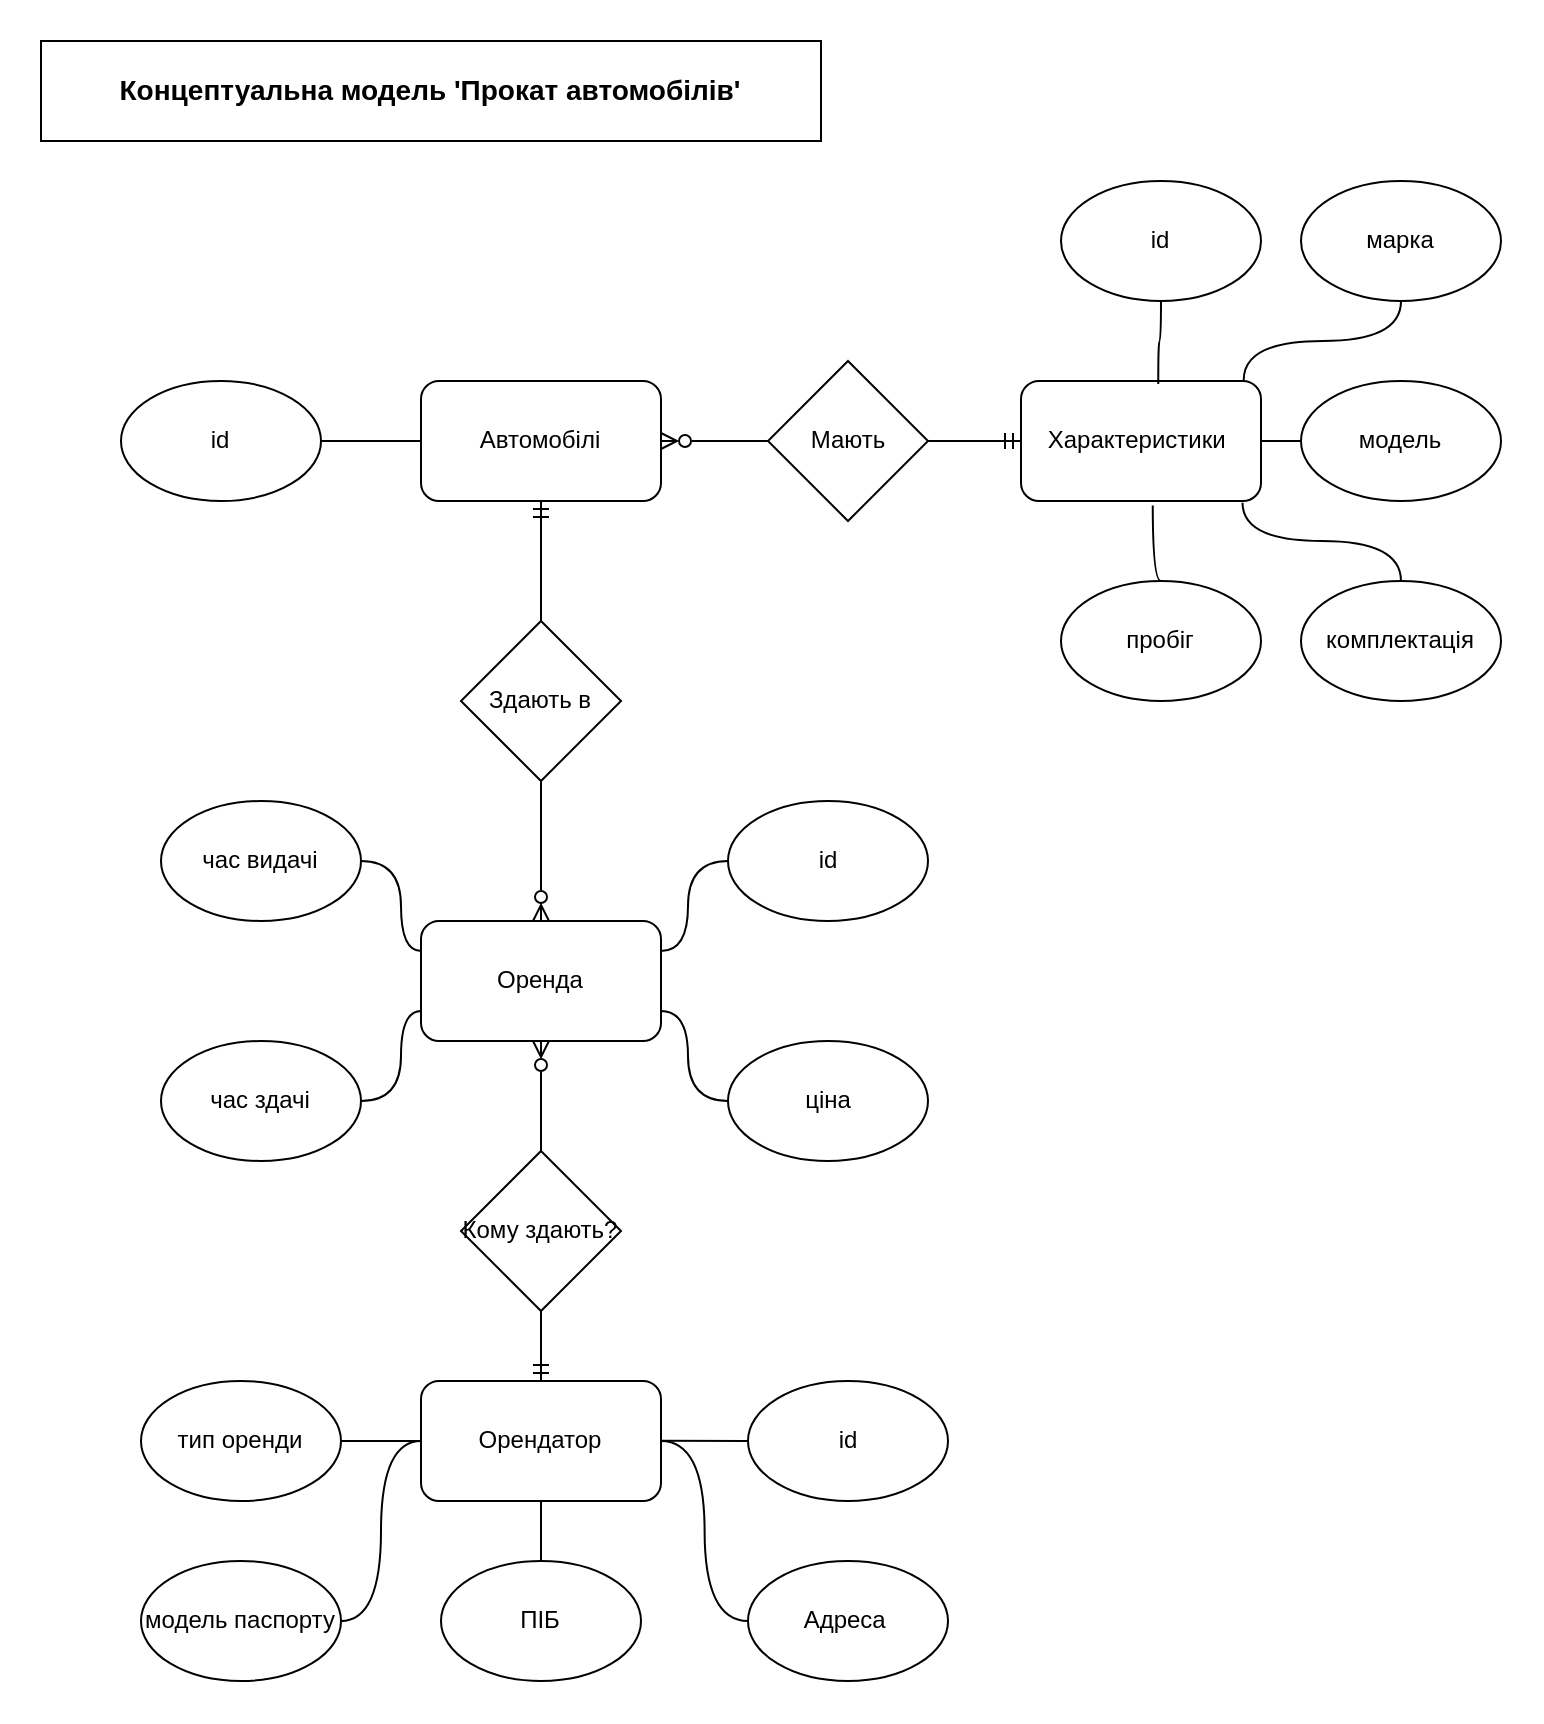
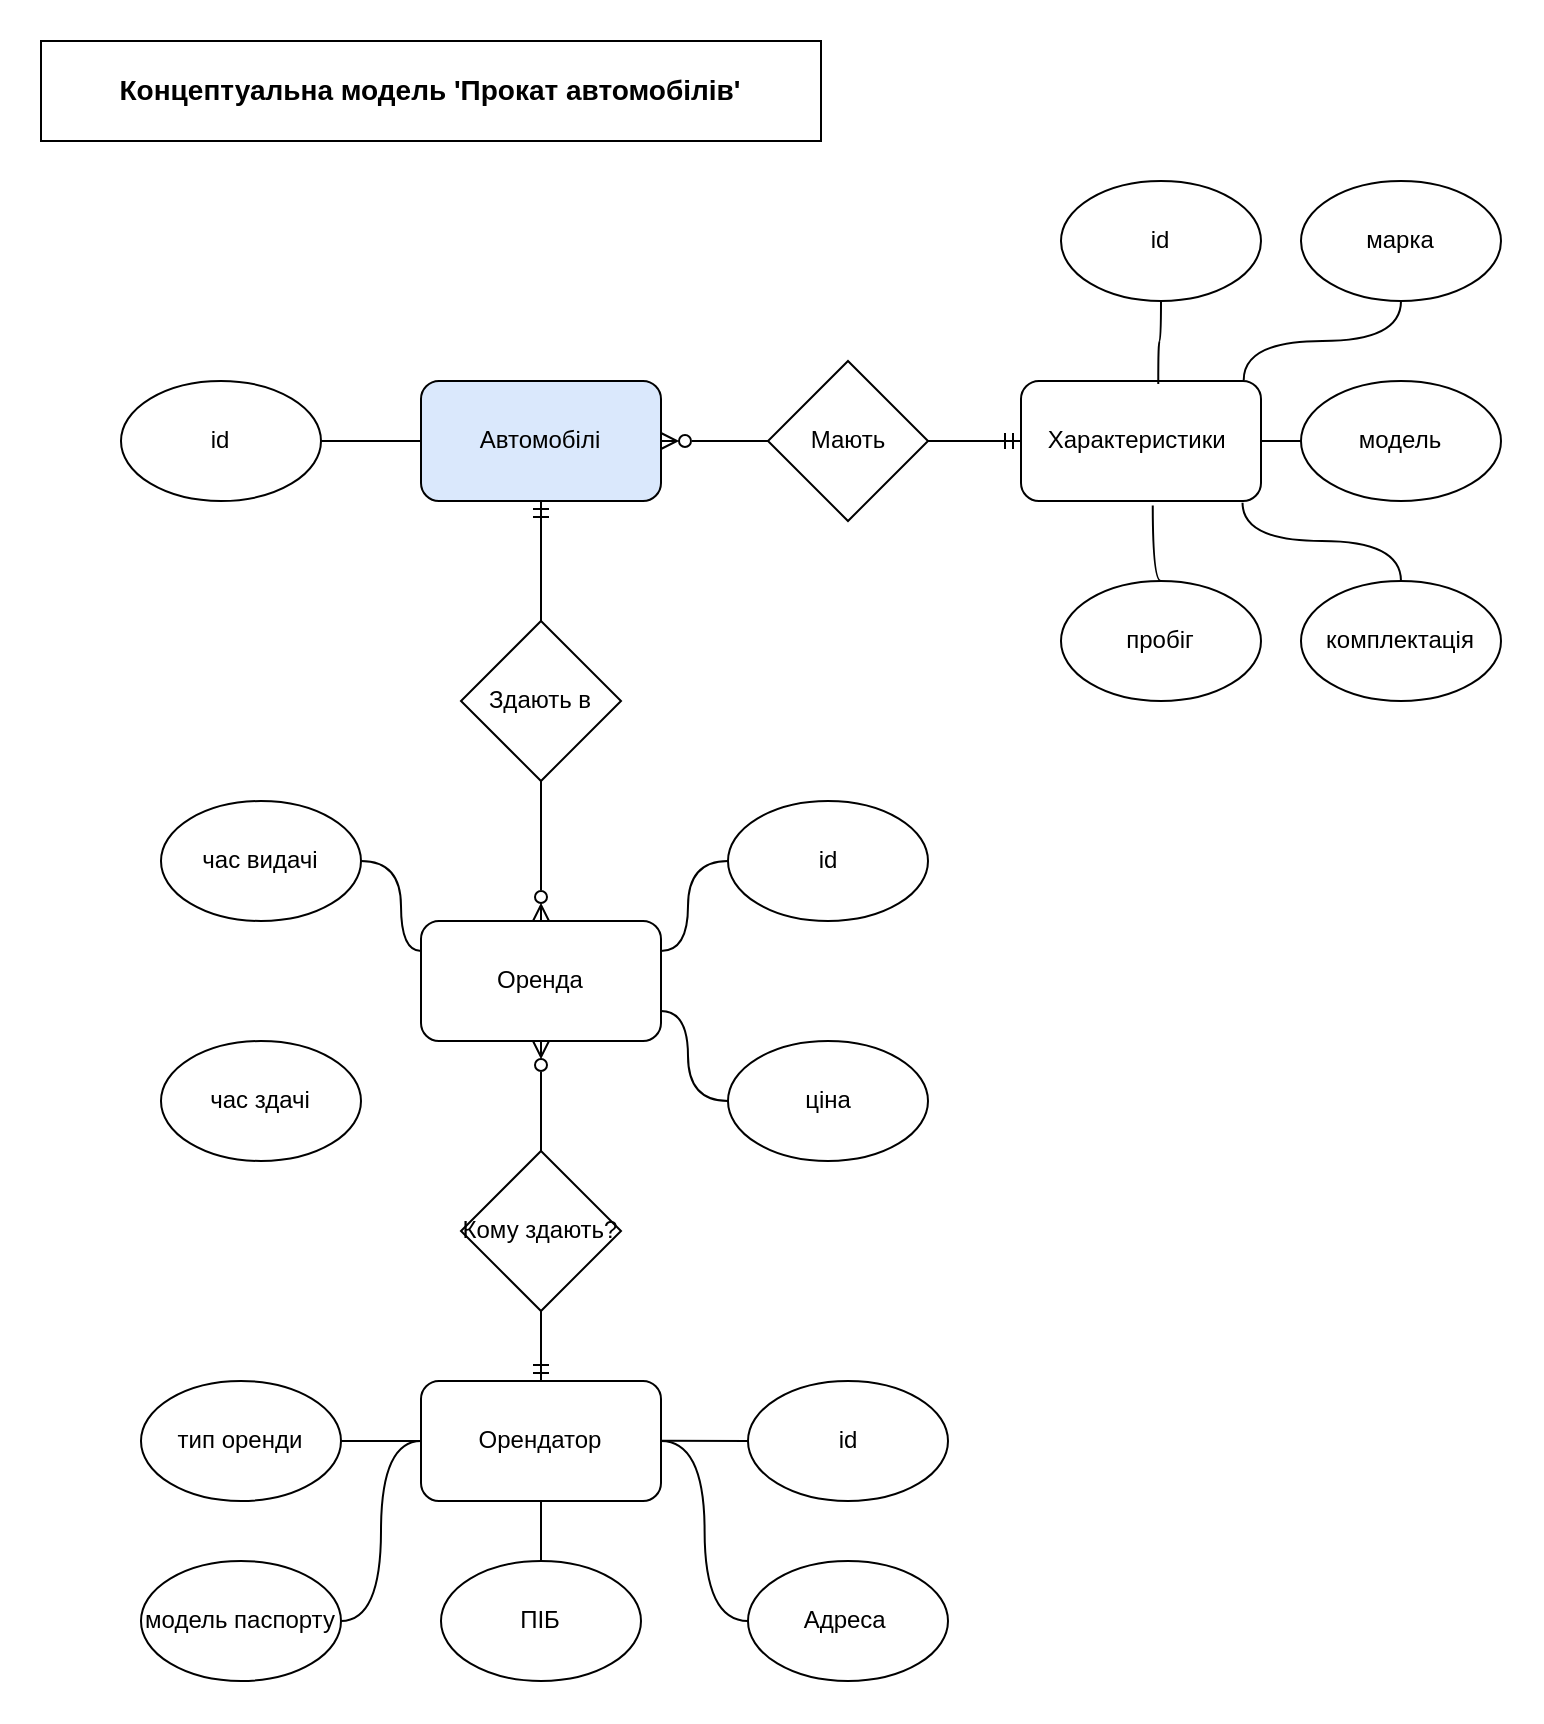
node "Автомобілі": fillcolor #ffffff -> #dae8fc
edge "Оренда" -- "час здачі": removed
